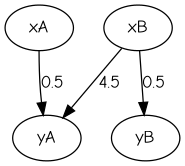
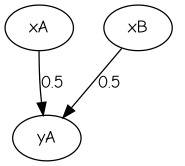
edge "xB" -> "yA": label "4.5" -> "0.5"
node "yB": removed
